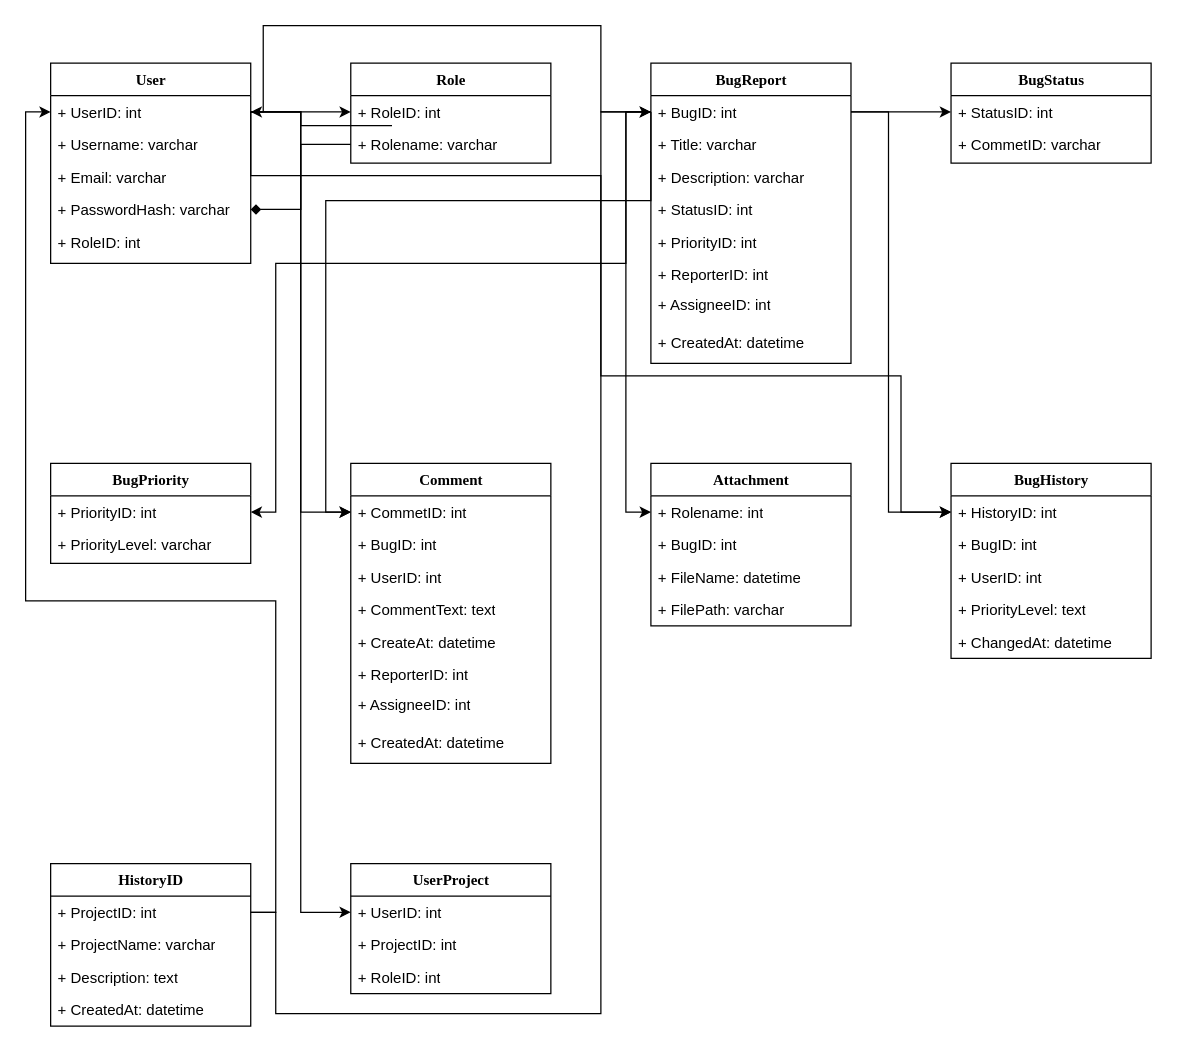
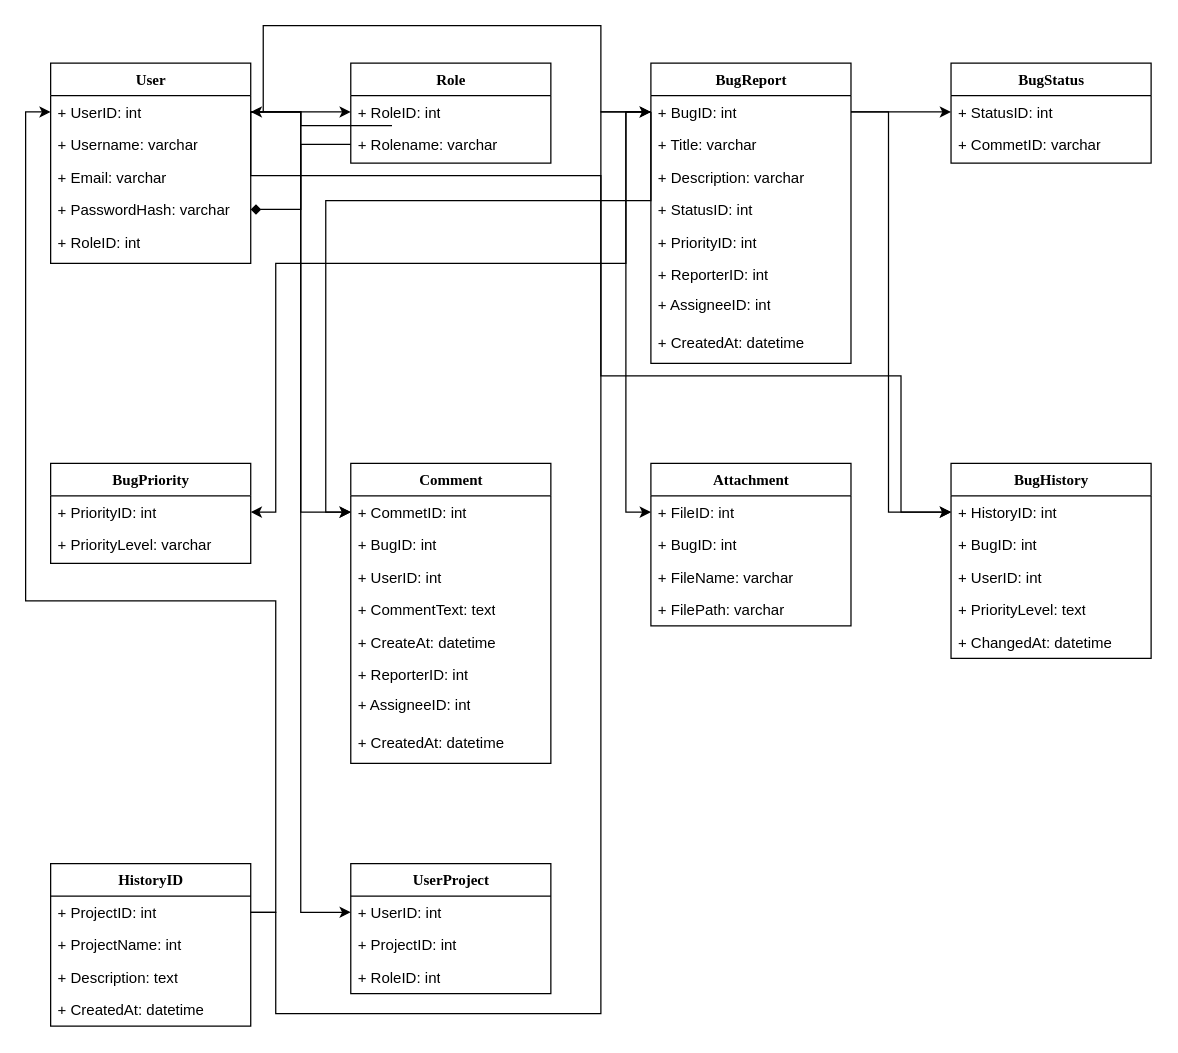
node "+ Rolename: int": label "+ Rolename: int" -> "+ FileID: int"
node "+ FileName: datetime": label "+ FileName: datetime" -> "+ FileName: varchar"
node "+ ProjectName: varchar": label "+ ProjectName: varchar" -> "+ ProjectName: int"
